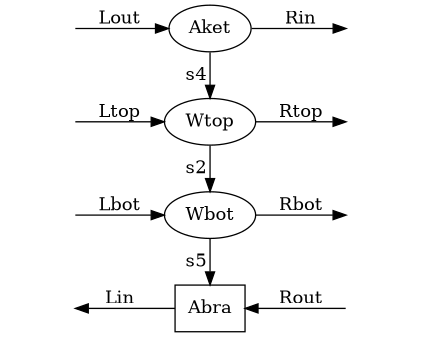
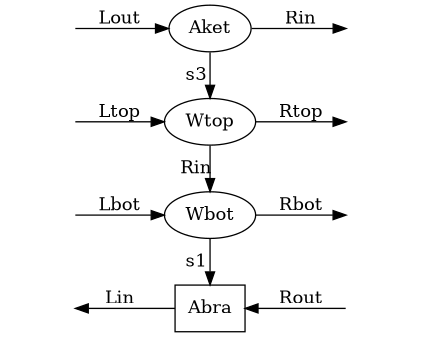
edge "Aket" -> "Wtop": label "s4" -> "s3"
edge "Wtop" -> "Wbot": label "s2" -> "Rin"
edge "Wbot" -> "Abra": label "s5" -> "s1"
